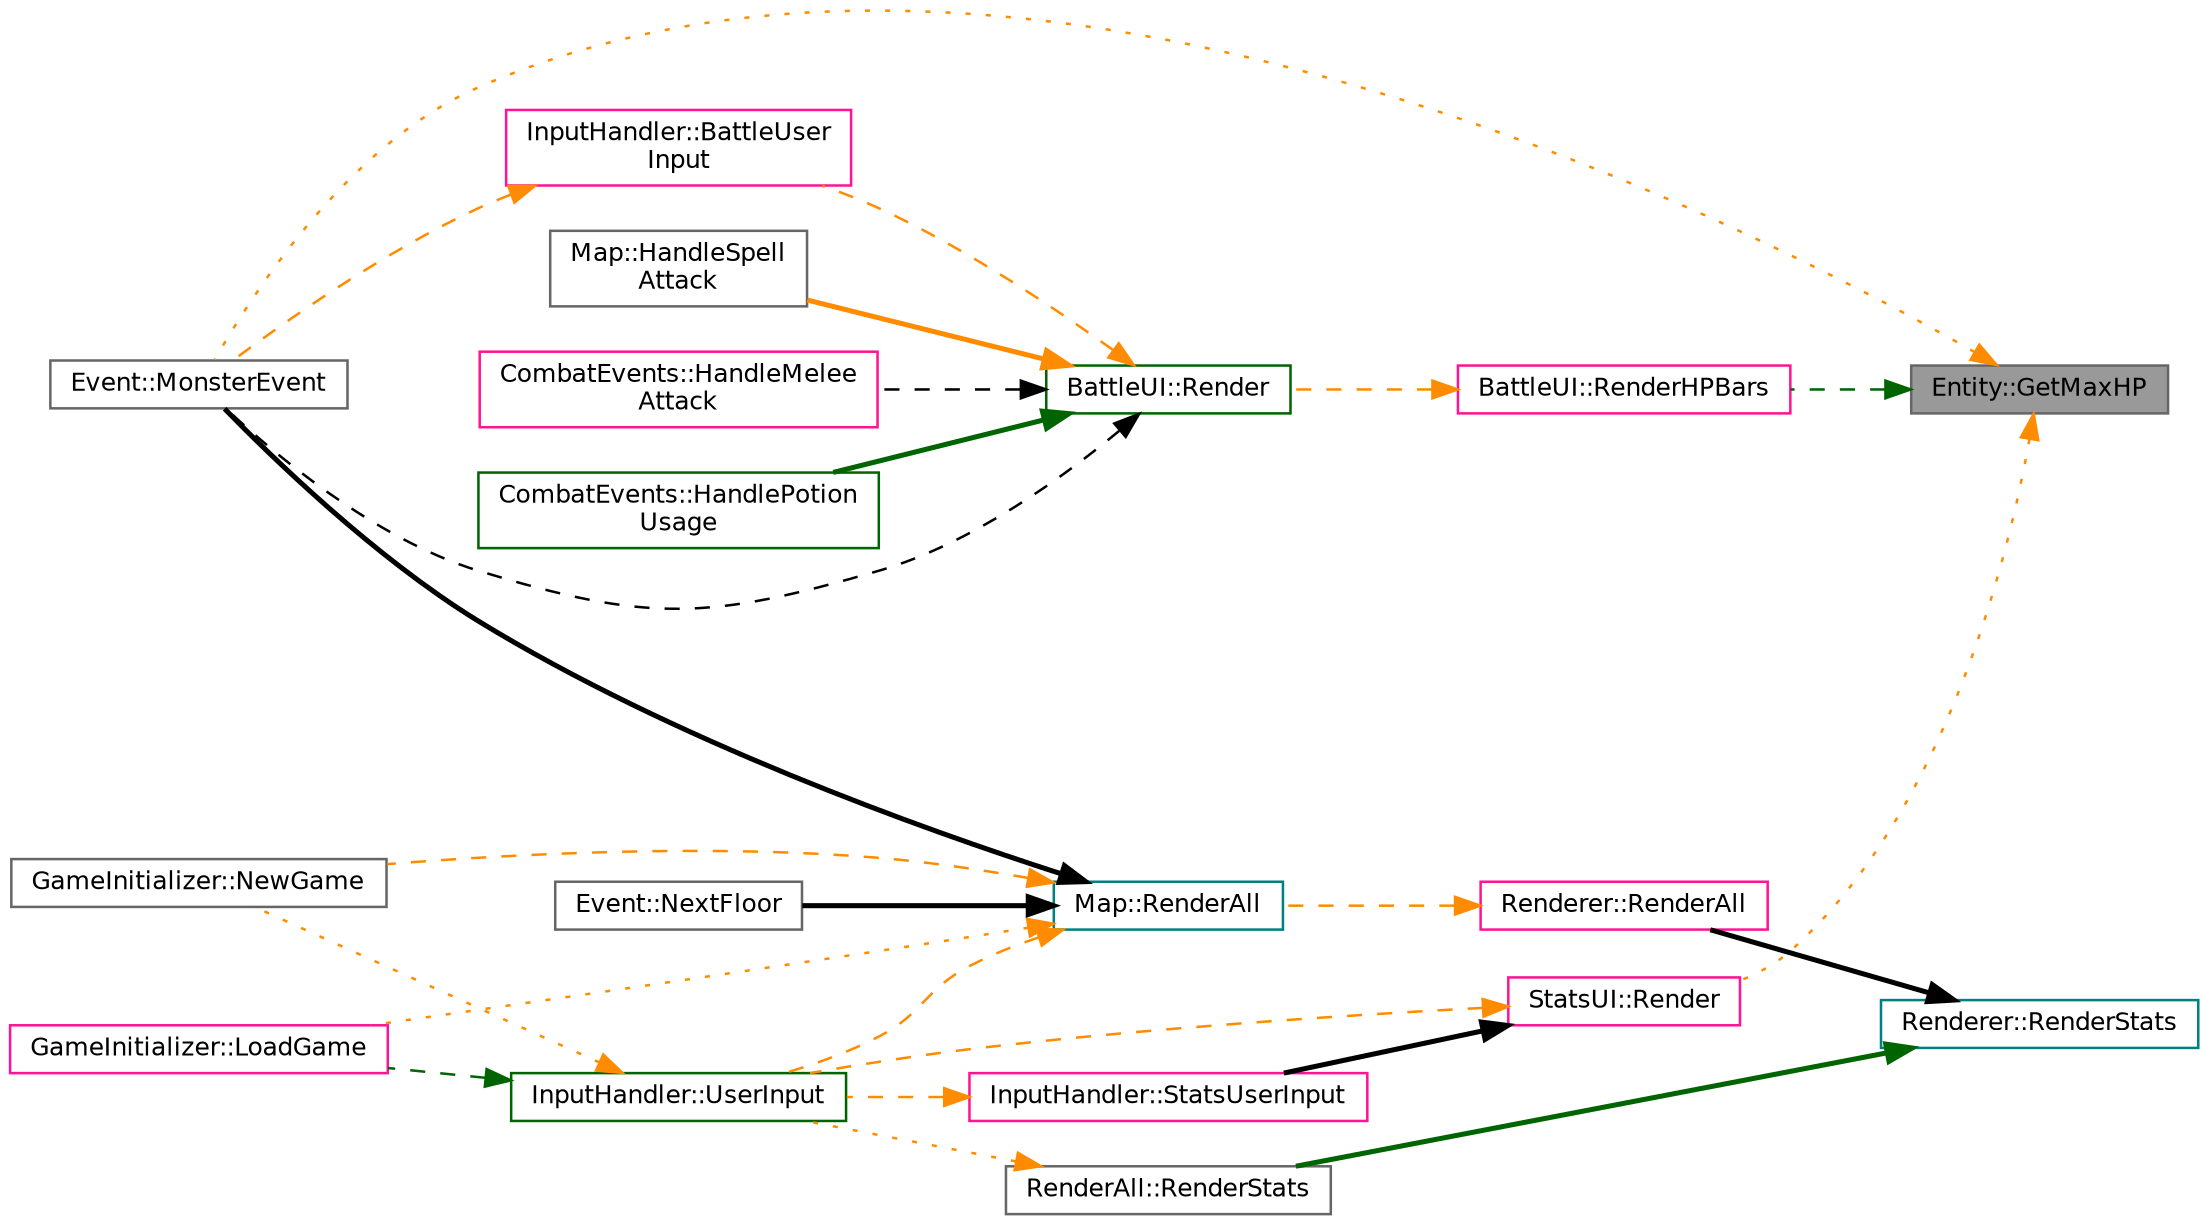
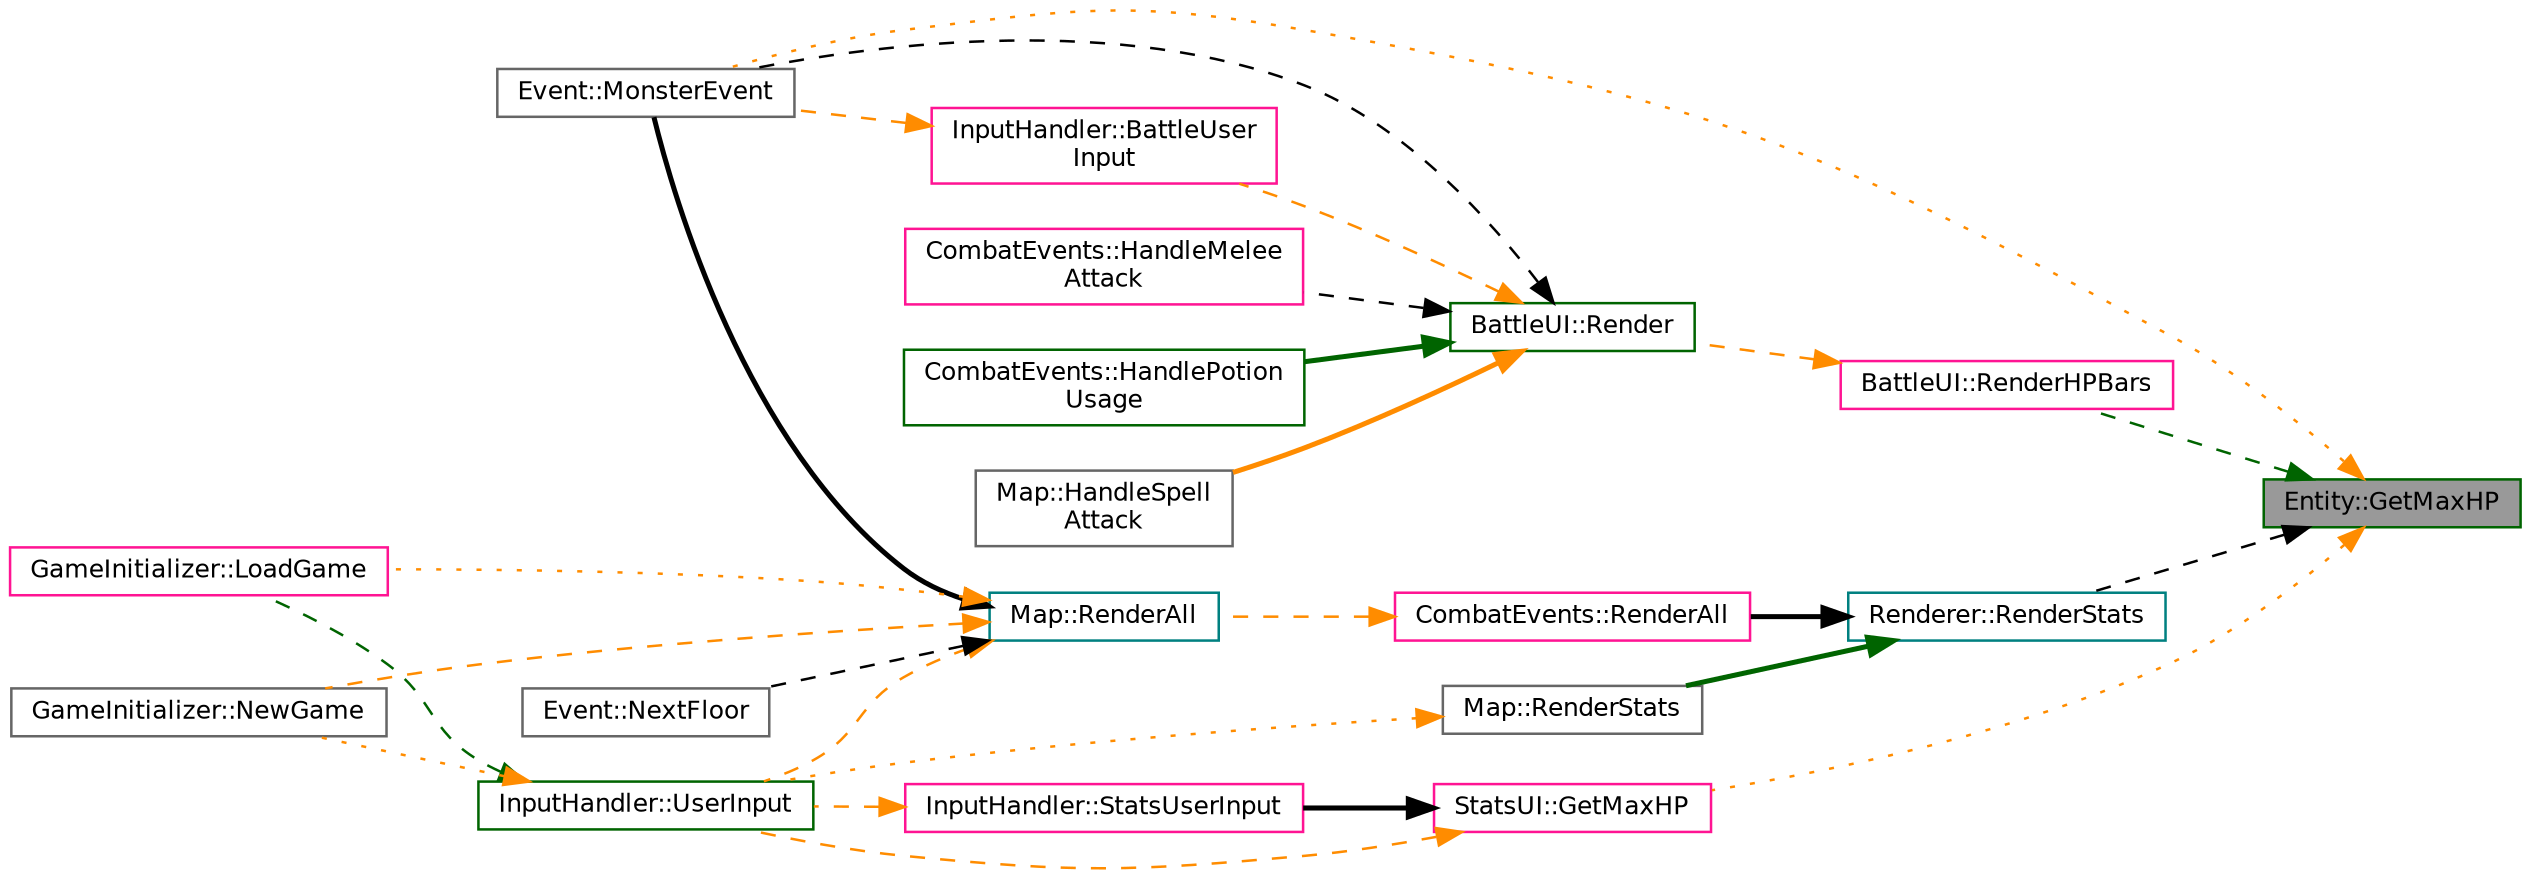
node "Entity::GetMaxHP": color gray40 -> darkgreen
edge "Renderer::RenderStats" -> "Entity::GetMaxHP": added
edge "Event::NextFloor" -> "Map::RenderAll": style bold -> dashed
node "Renderer::RenderAll": label "Renderer::RenderAll" -> "CombatEvents::RenderAll"
node "StatsUI::Render": label "StatsUI::Render" -> "StatsUI::GetMaxHP"
node "RenderAll::RenderStats": label "RenderAll::RenderStats" -> "Map::RenderStats"
